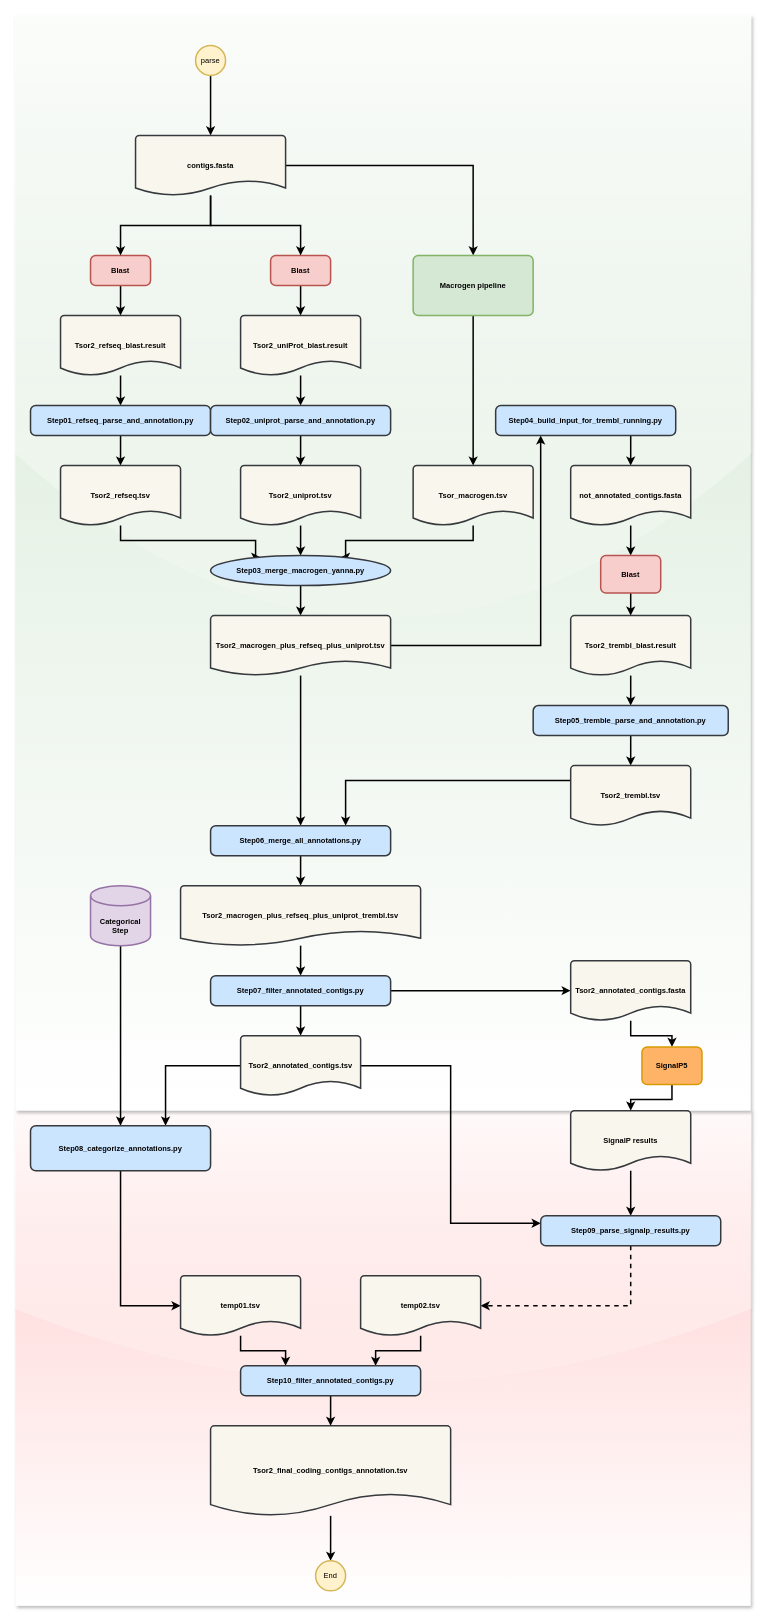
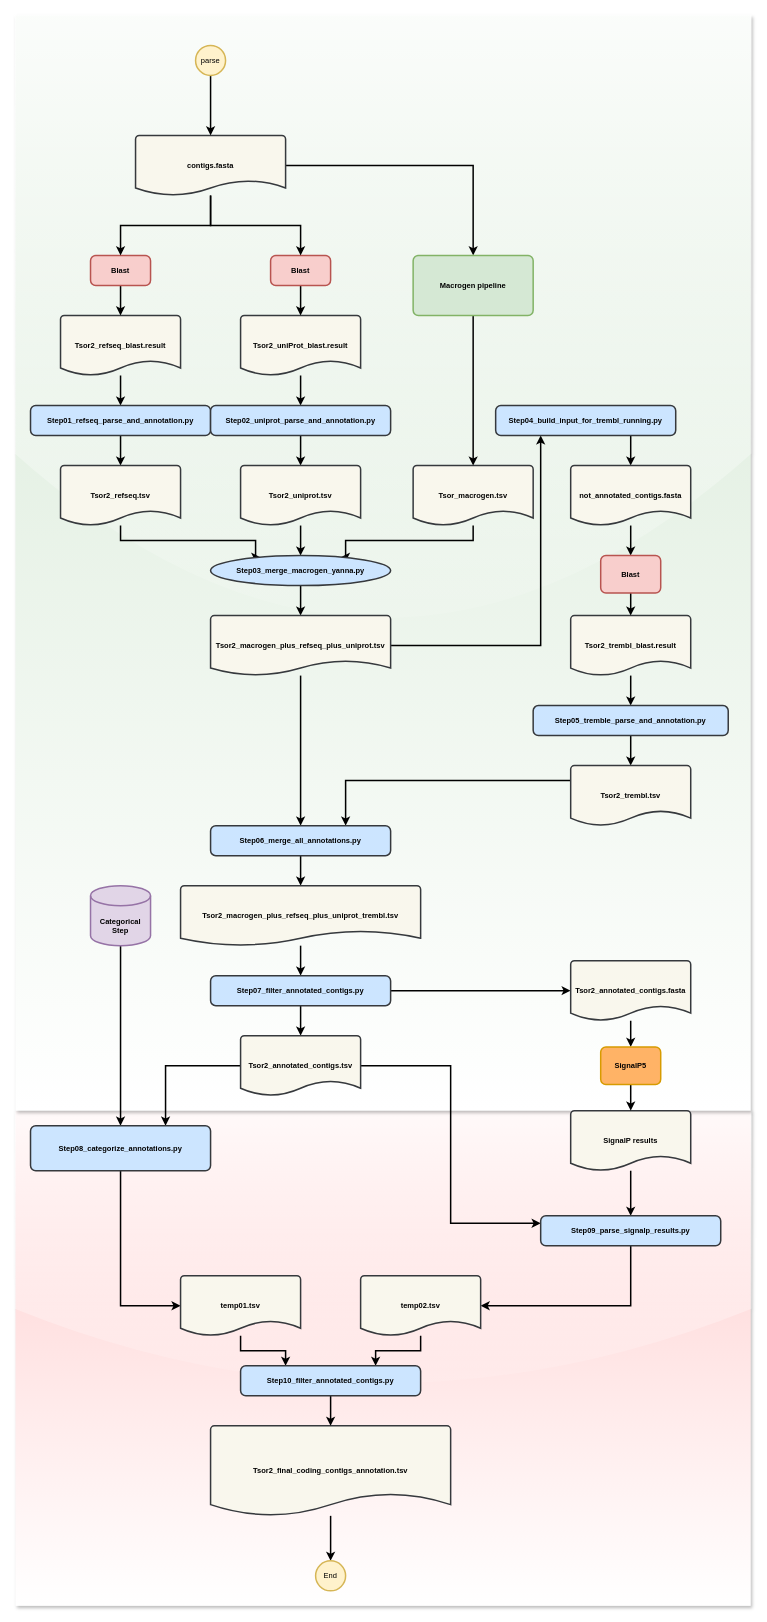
node "SignalP5": moved (672, 1065) -> (630, 1065)
edge "Step09_parse_signalp_results.py" -> "temp02.tsv": style dashed -> solid
